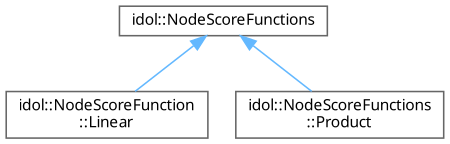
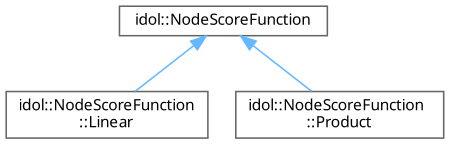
node "idol::NodeScoreFunctions": label "idol::NodeScoreFunctions" -> "idol::NodeScoreFunction"
node "idol::NodeScoreFunctions ::Product": label "idol::NodeScoreFunctions ::Product" -> "idol::NodeScoreFunction ::Product"
